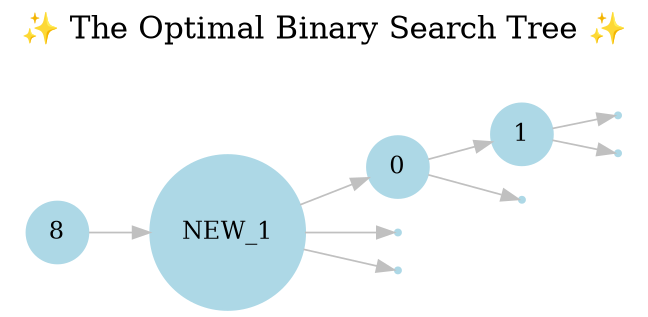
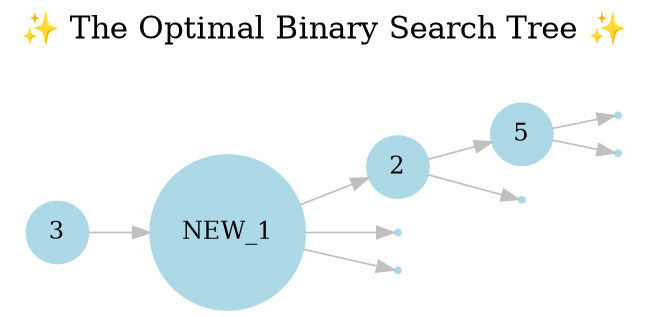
node "1": label "1" -> "5"
node "0": label "0" -> "2"
node "8": label "8" -> "3"
